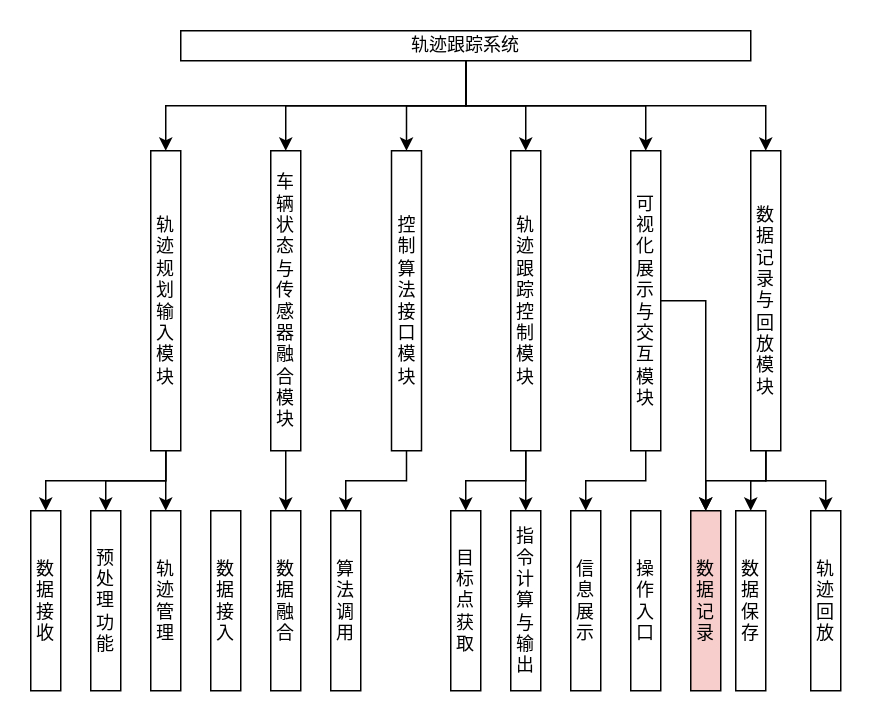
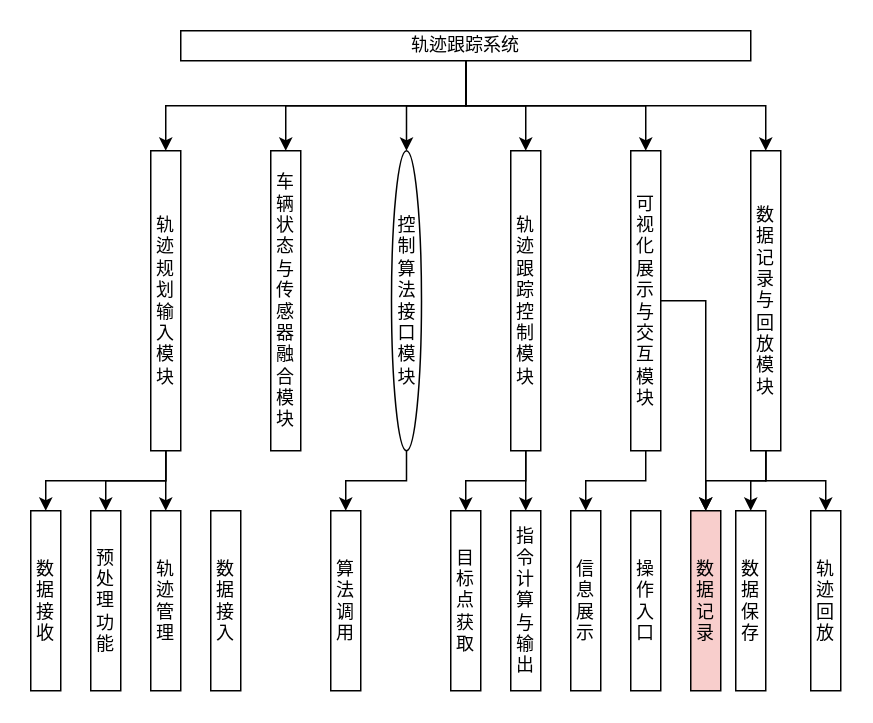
node "控制算法接口模块": shape rectangle -> ellipse
edge "车辆状态与传感器融合模块" -> "数据融合": removed
node "数据融合": removed
